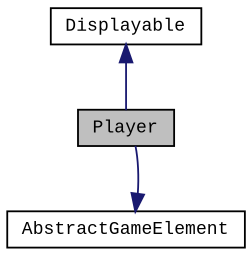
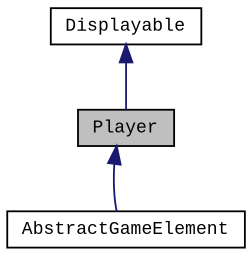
edge "Player" -> "AbstractGameElement": reversed
